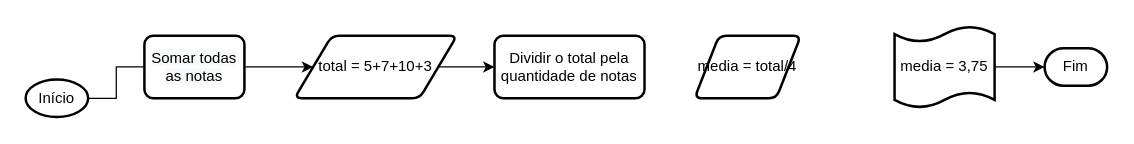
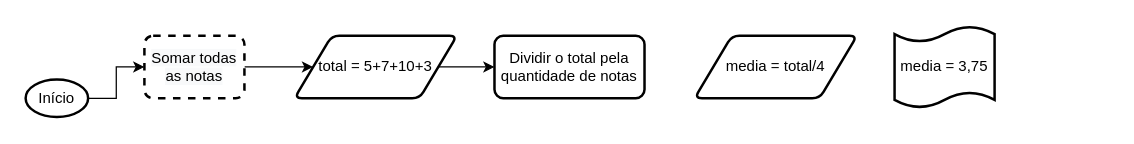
edge "Somar todas as notas" -- "Início": arrowhead none -> classic
node "Somar todas as notas": style solid -> dashed
node "media = total/4": size 106x63 -> 163x63
edge "media = 3,75" -> "Fim": removed
node "Fim": removed
